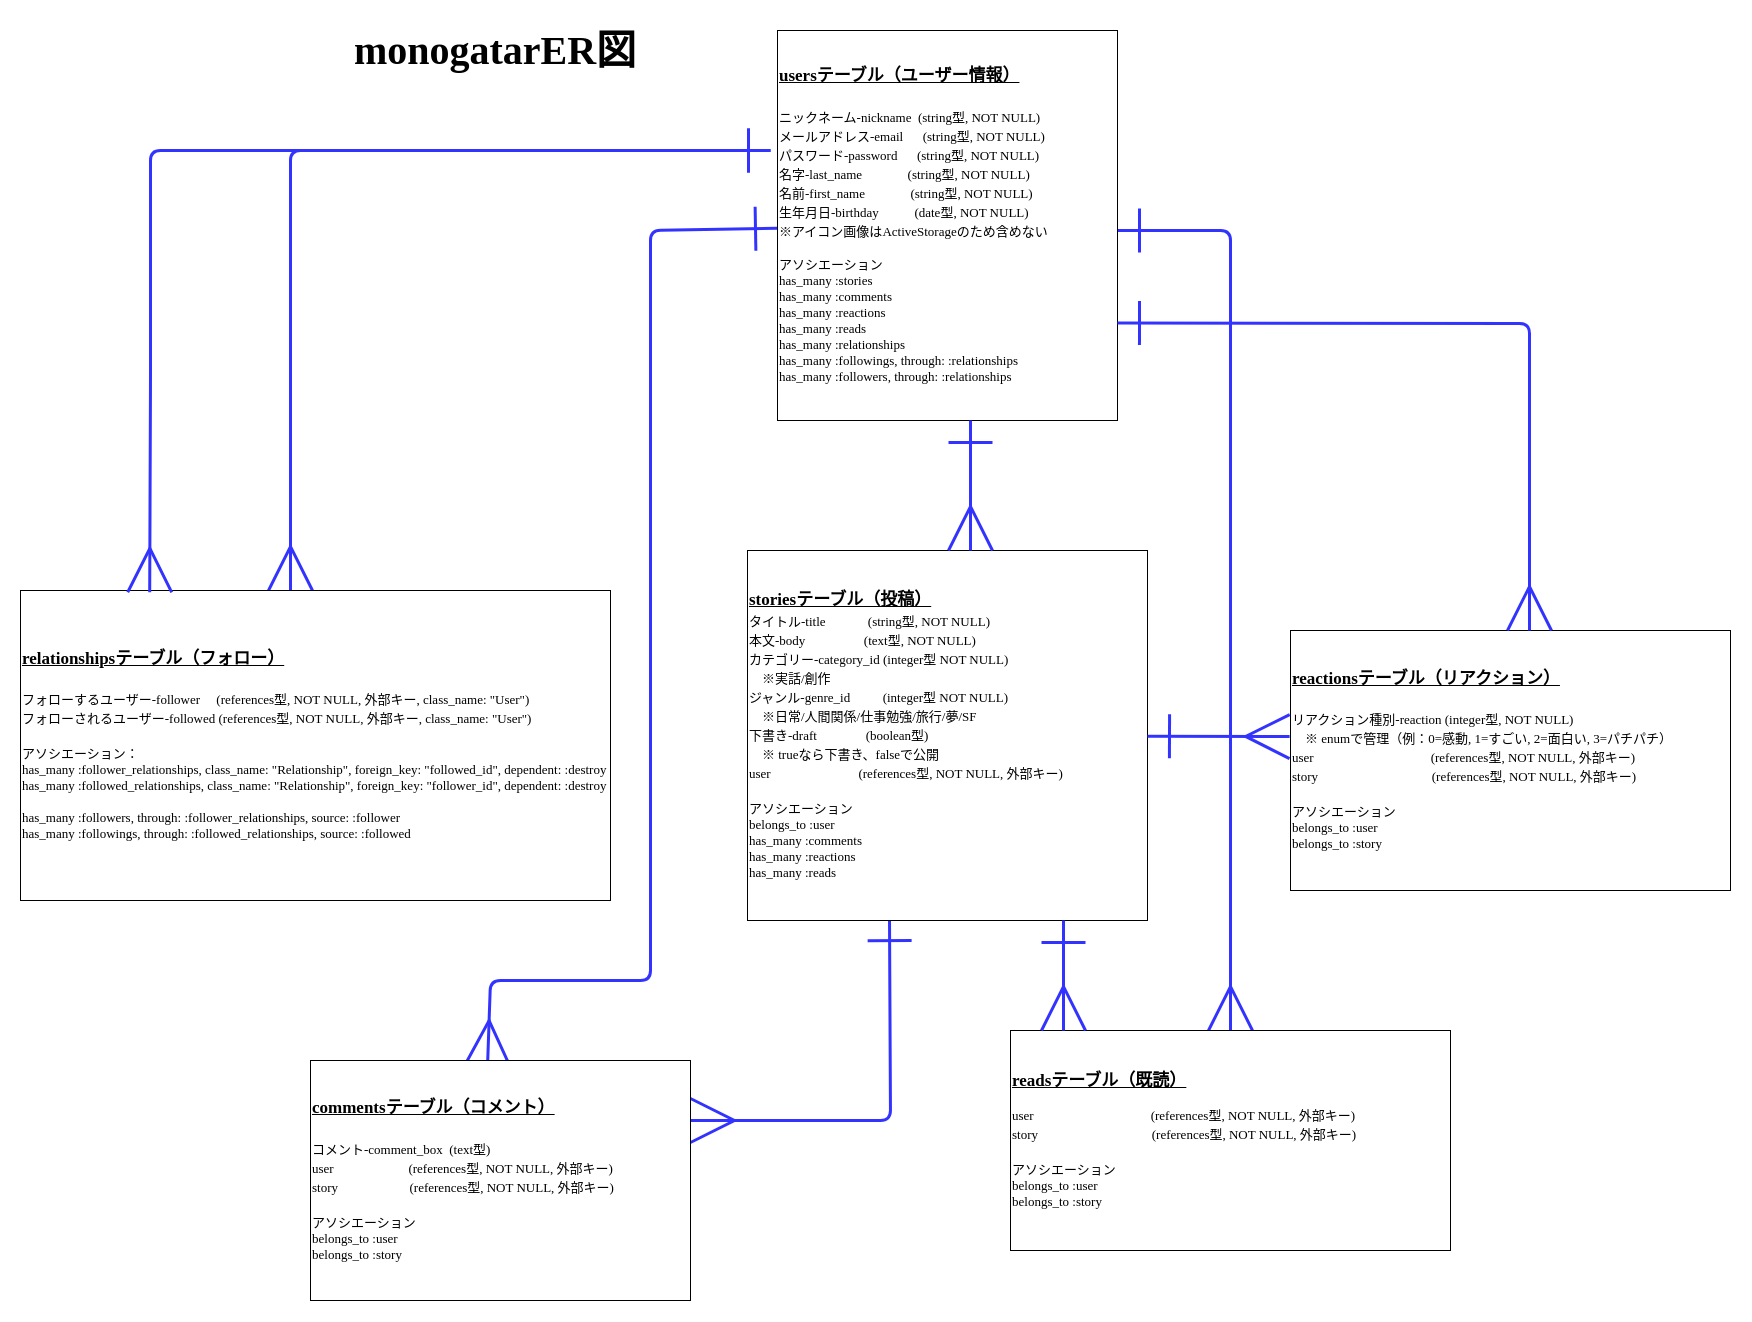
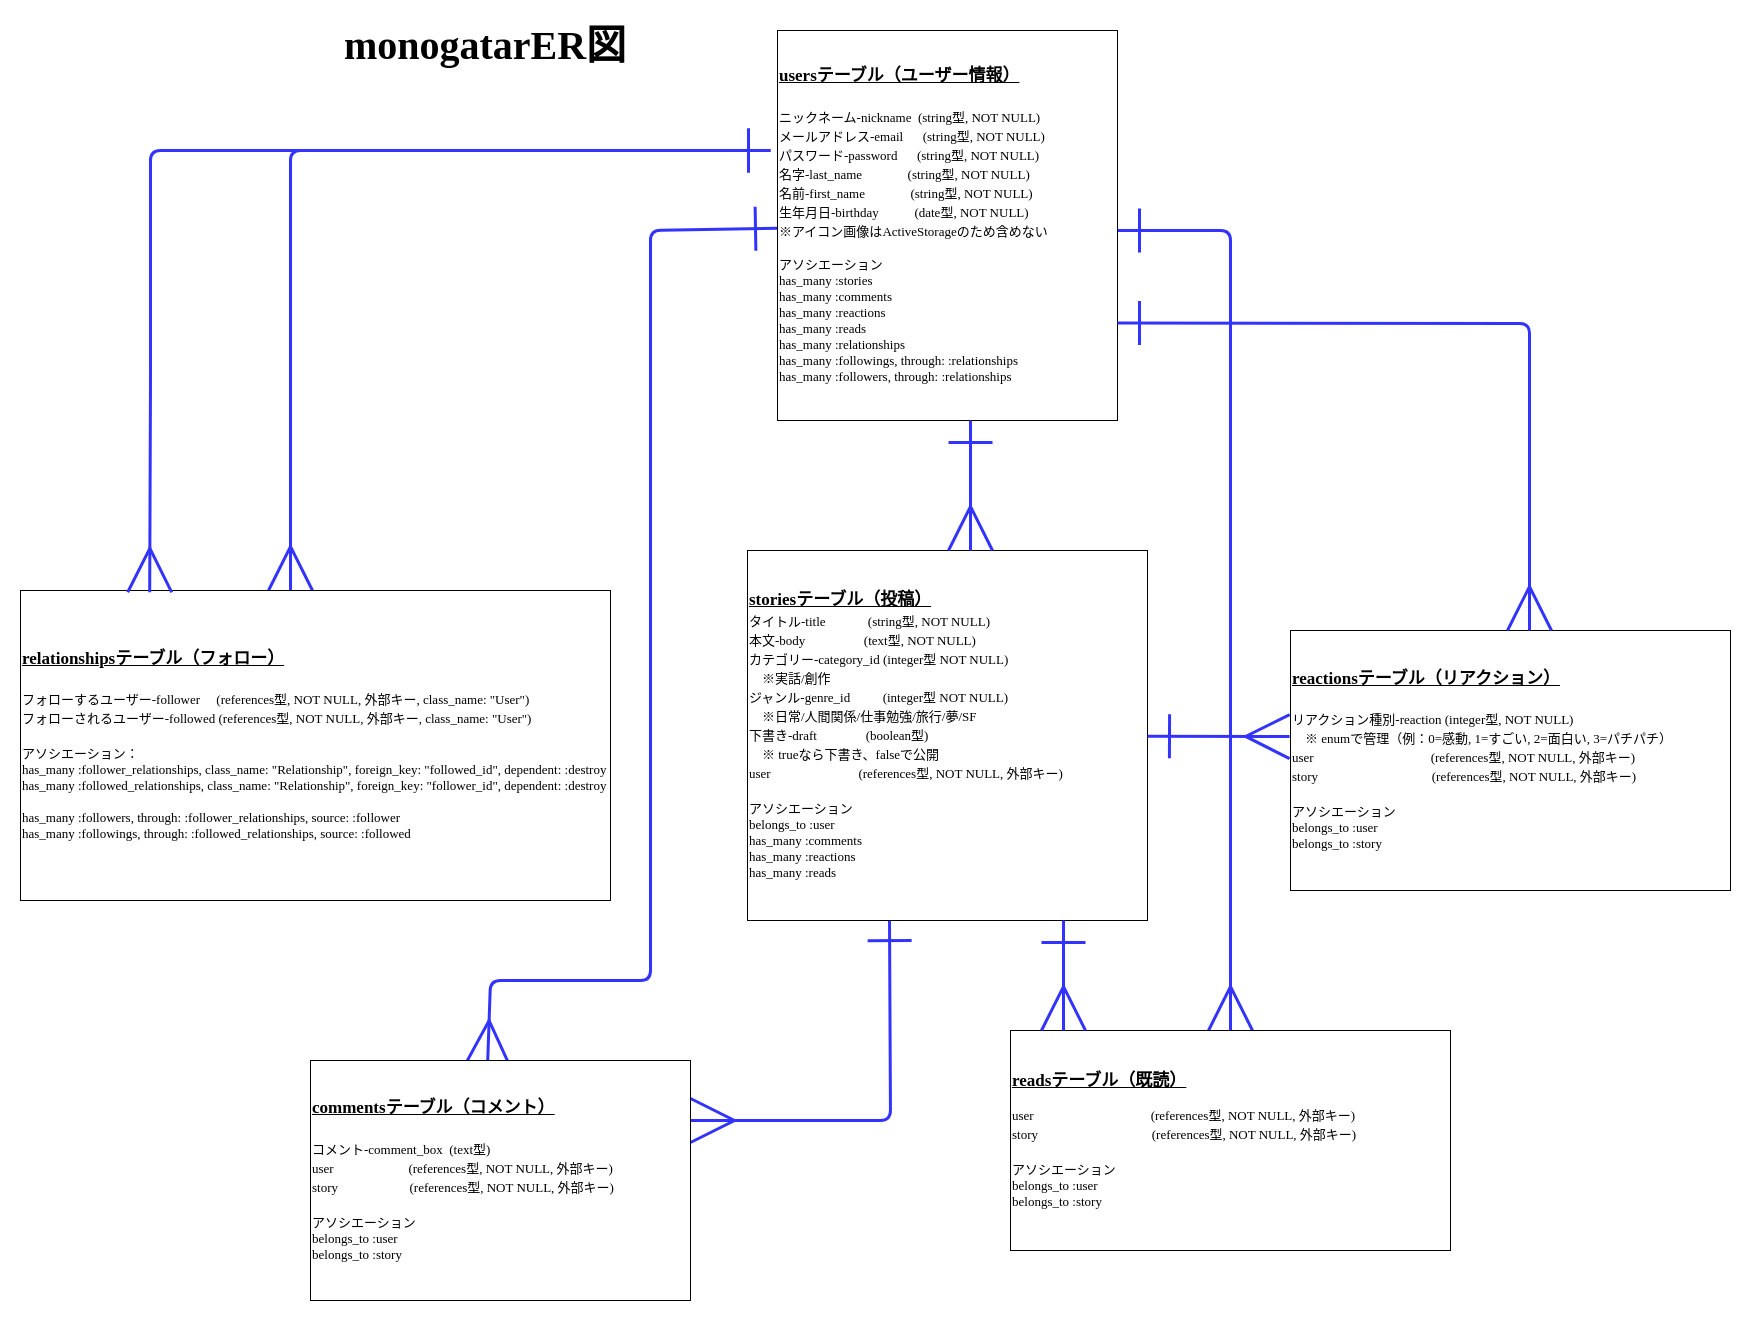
node "monogatarER図": moved (496, 51) -> (486, 46)
